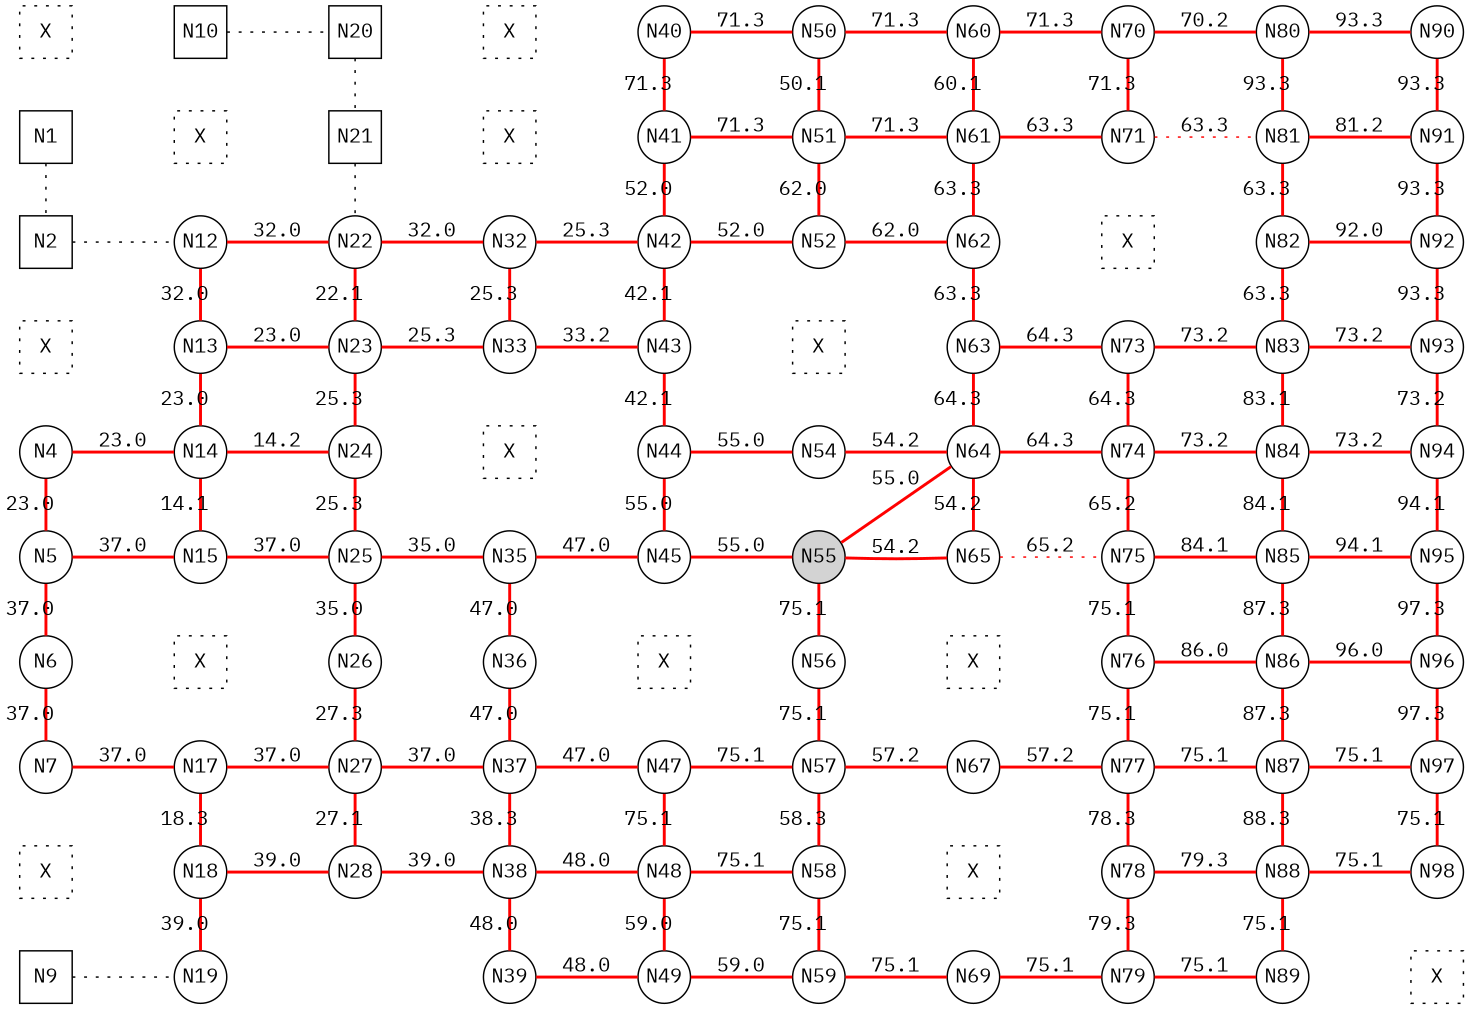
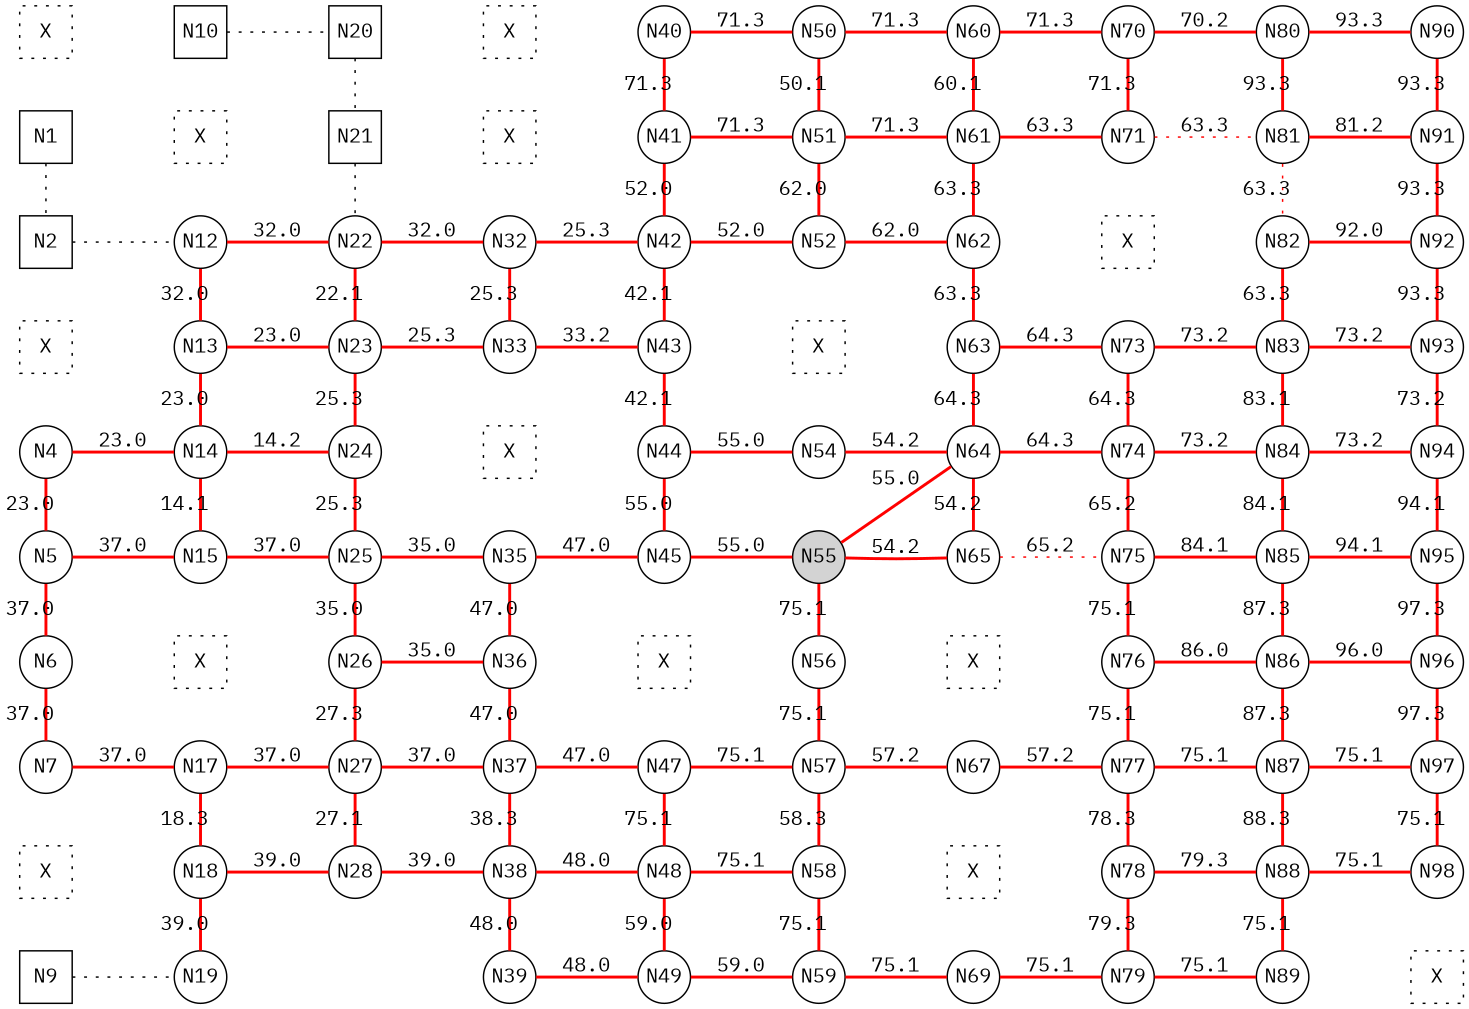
edge "N81" -- "N82": style bold -> dotted
edge "N26" -- "N36": added, label "35.0"
